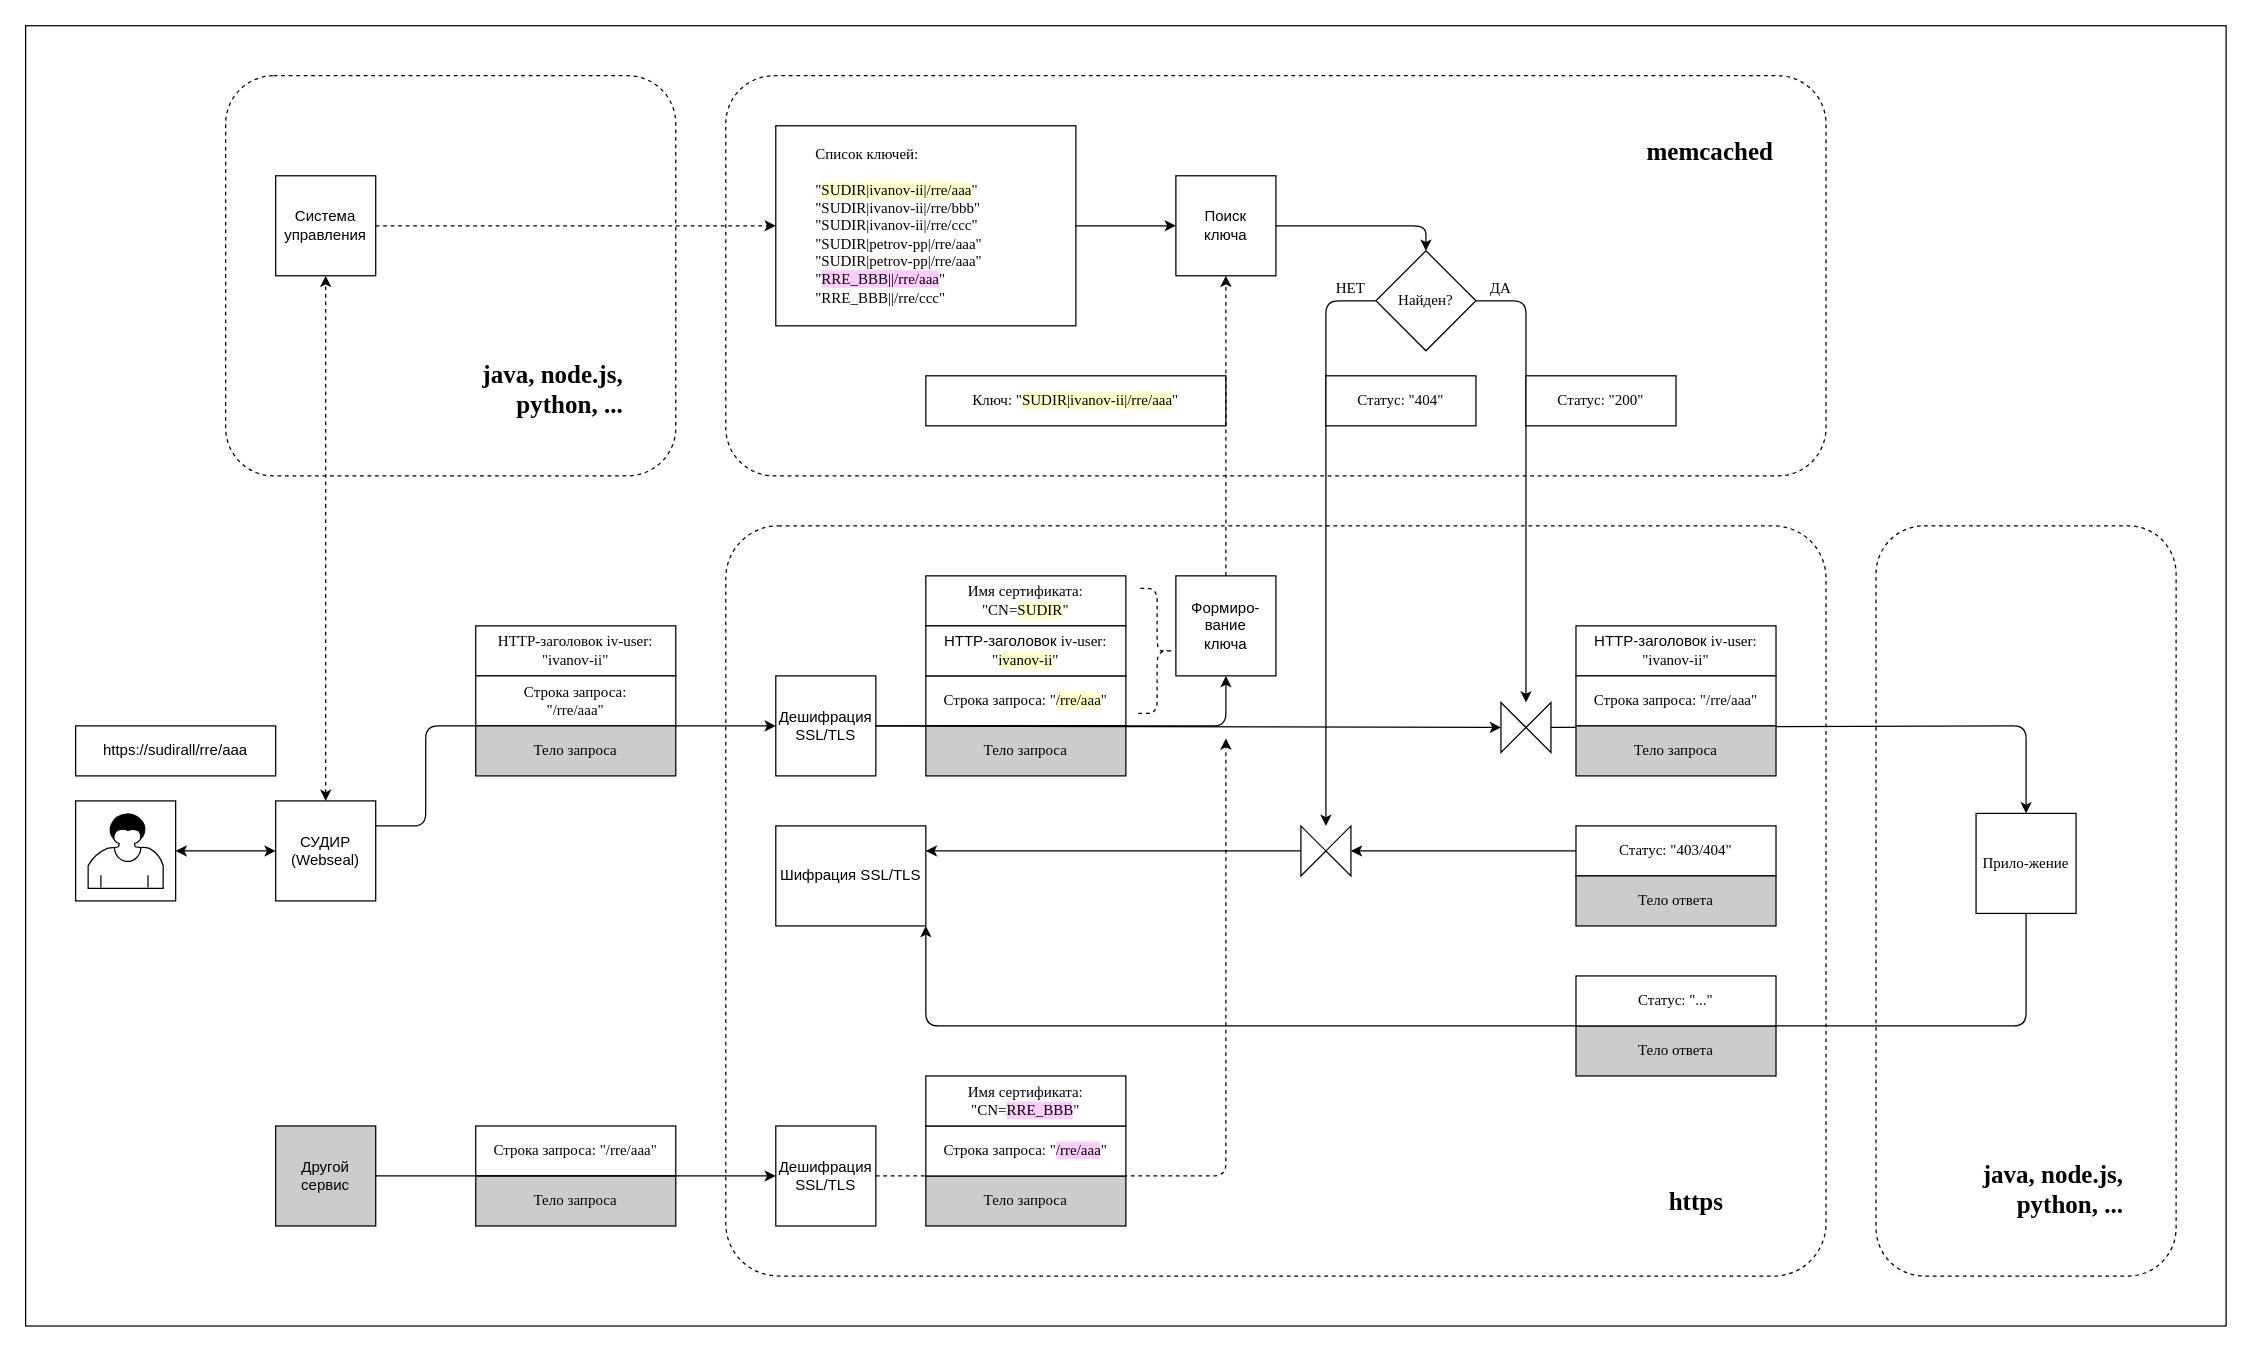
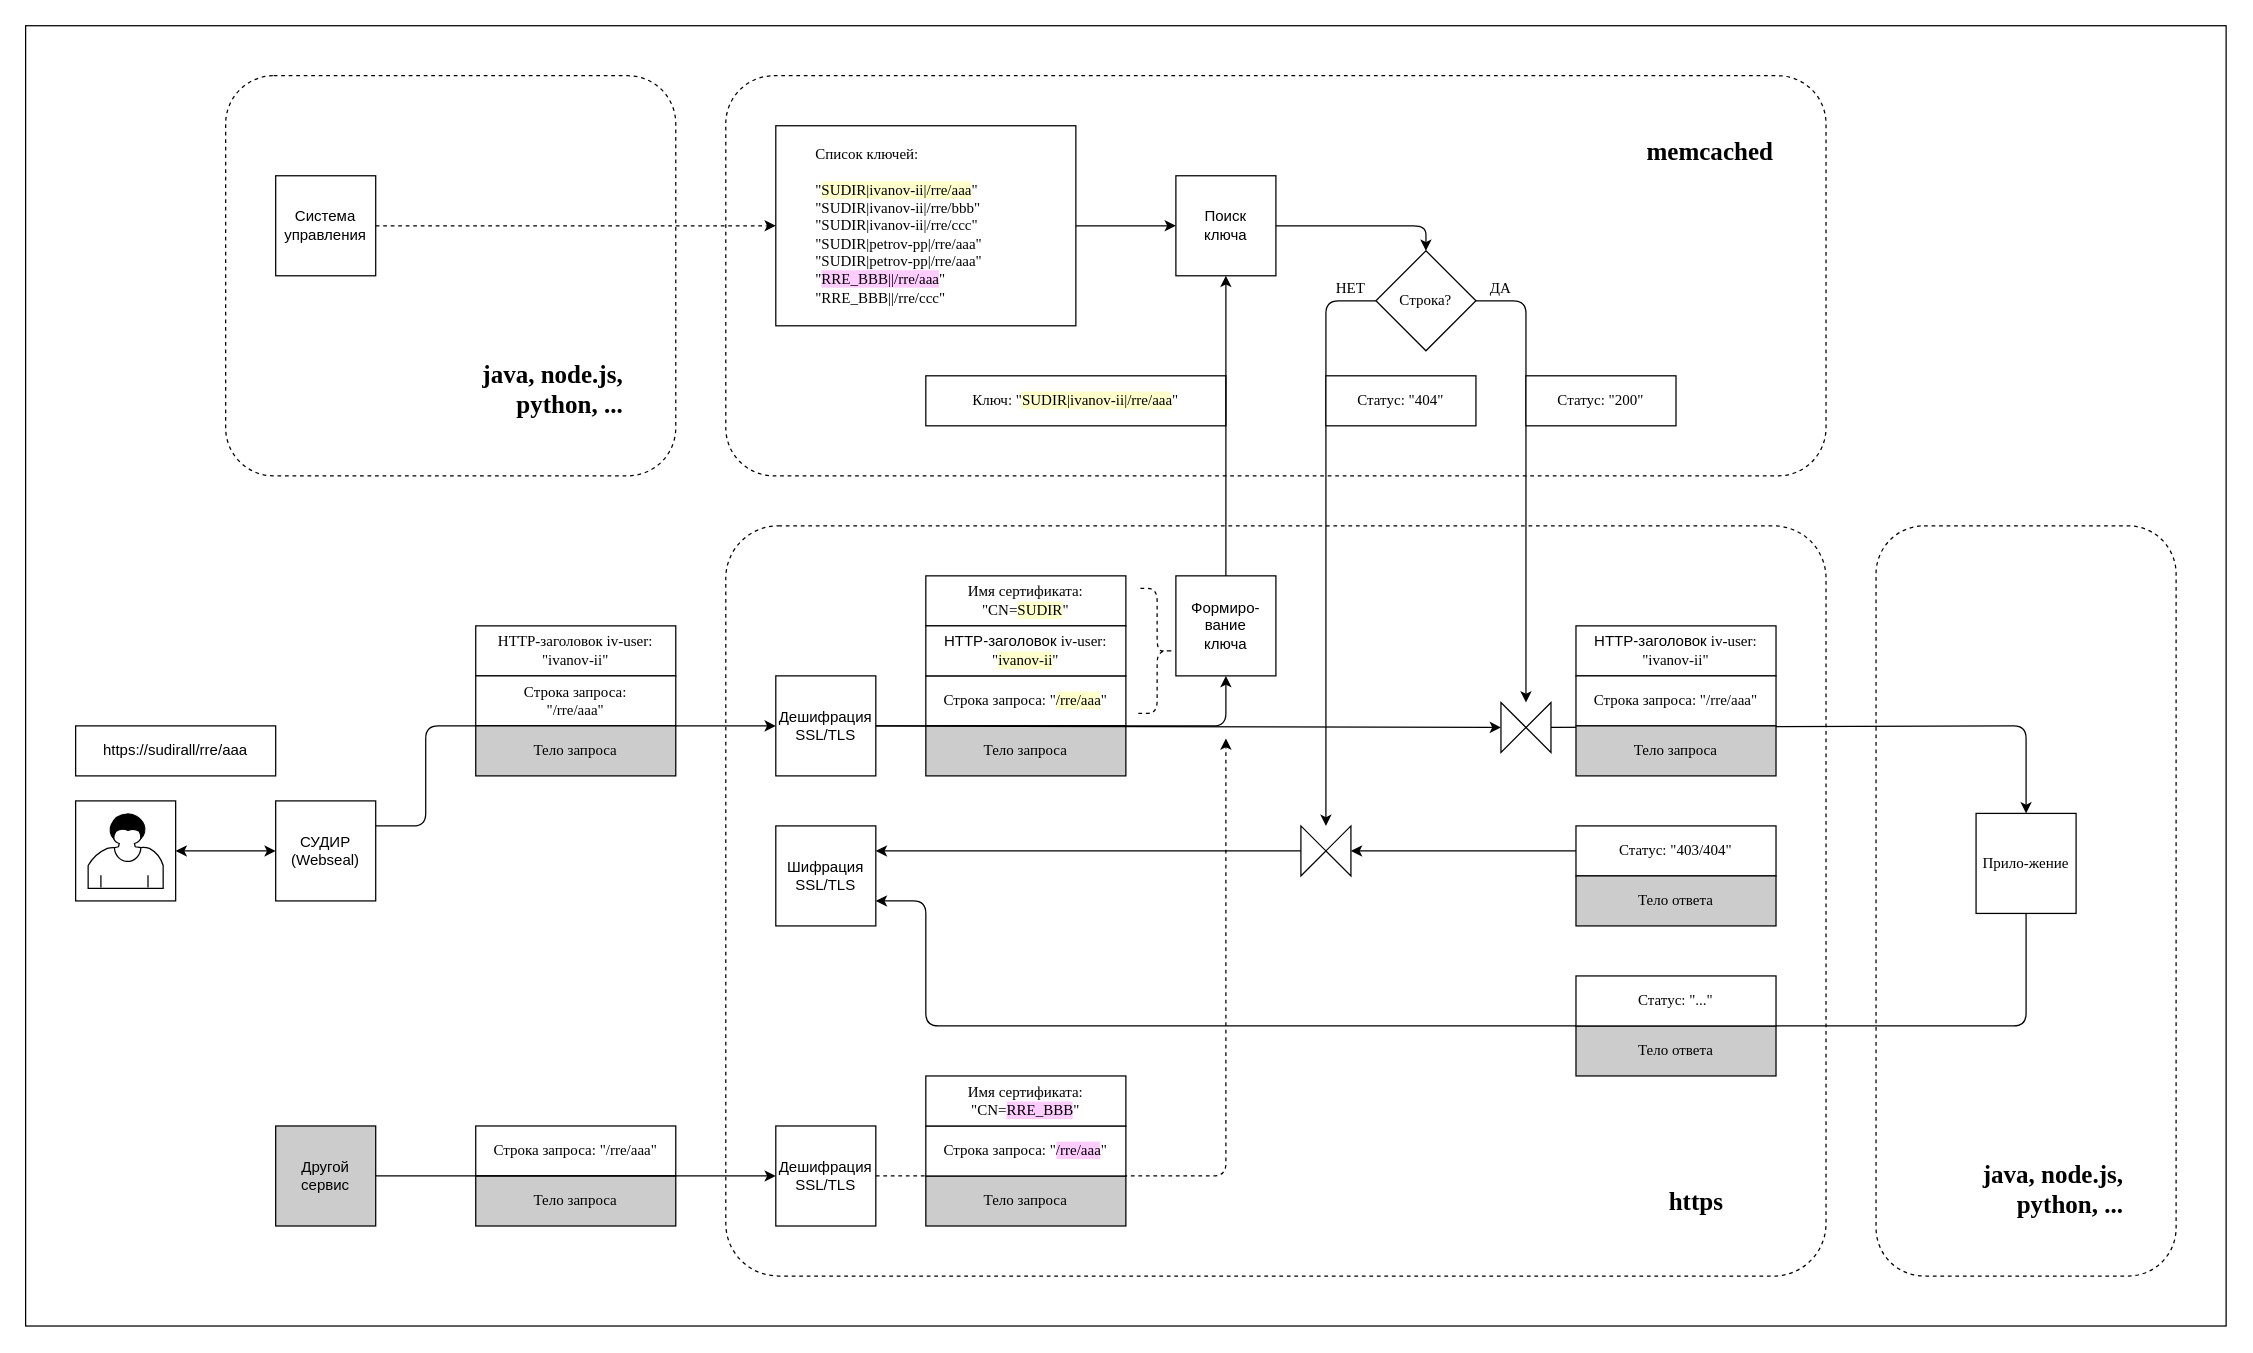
node "Найден?": label "Найден?" -> "Строка?"
edge "Формиро-вание ключа" -> "Поиск ключа": style dashed -> solid
edge "Система управления" -- "СУДИР (Webseal)": removed
node "Шифрация SSL/TLS": size 150x100 -> 100x100
